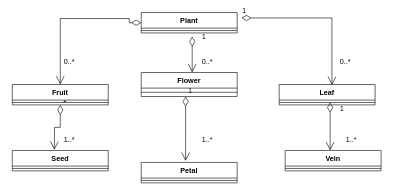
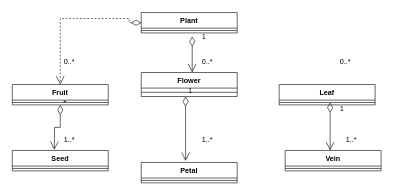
edge "Plant" -- "Fruit": style solid -> dashed
edge "Plant" -- "Leaf": removed, label "1"
